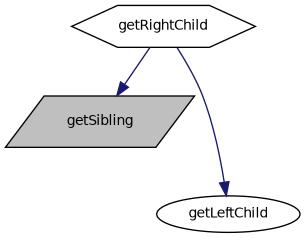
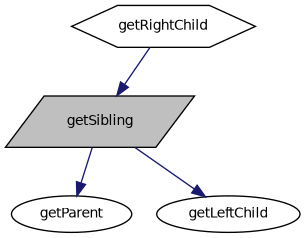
edge "getRightChild" -> "getLeftChild": now "getSibling" -> "getLeftChild"
node "getParent": added
